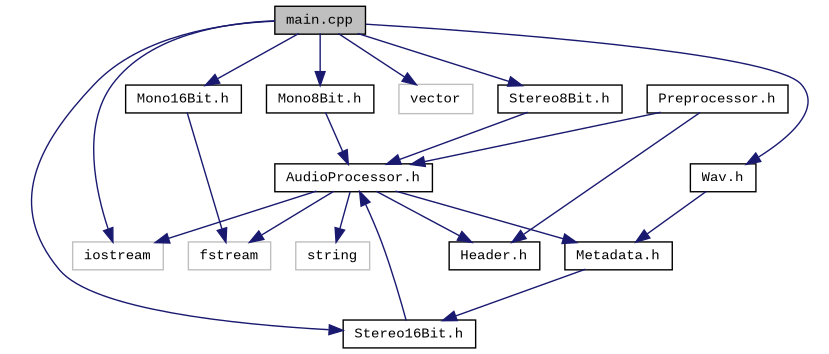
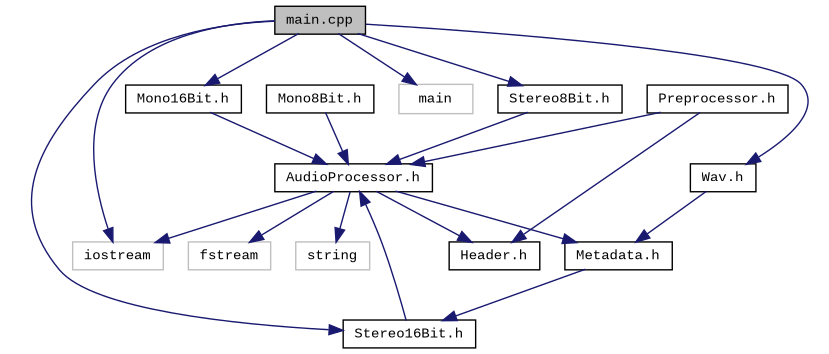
edge "main.cpp" -> "Mono8Bit.h": removed
node "vector": label "vector" -> "main"
edge "Mono16Bit.h" -> "fstream": now "Mono16Bit.h" -> "AudioProcessor.h"
